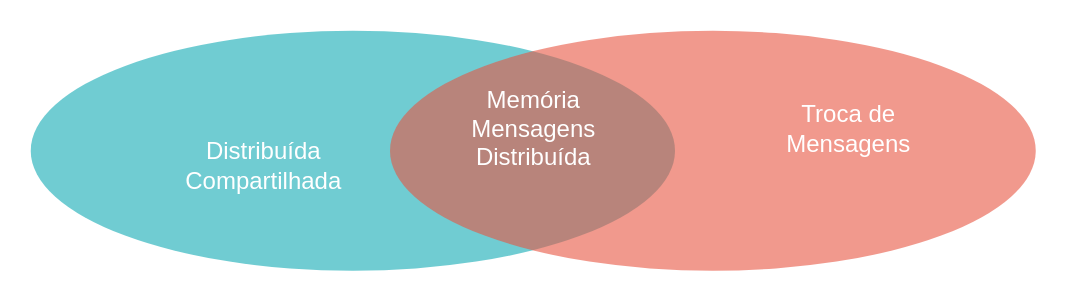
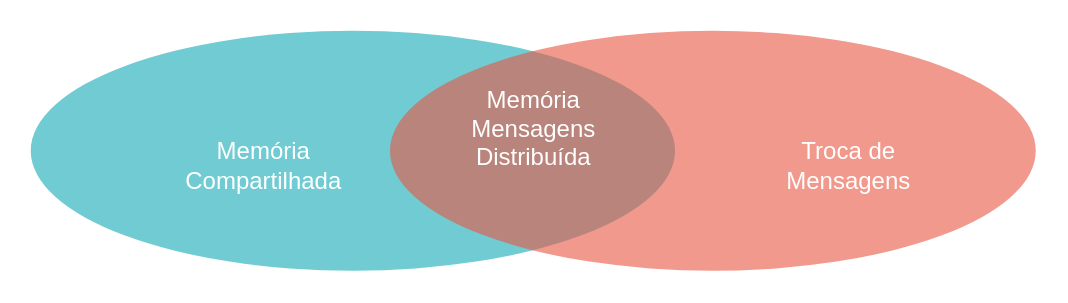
node "Troca de Mensagens": moved (848, 128) -> (848, 166)
node "DistribuídaCompartilhada": label "DistribuídaCompartilhada" -> "MemóriaCompartilhada"
